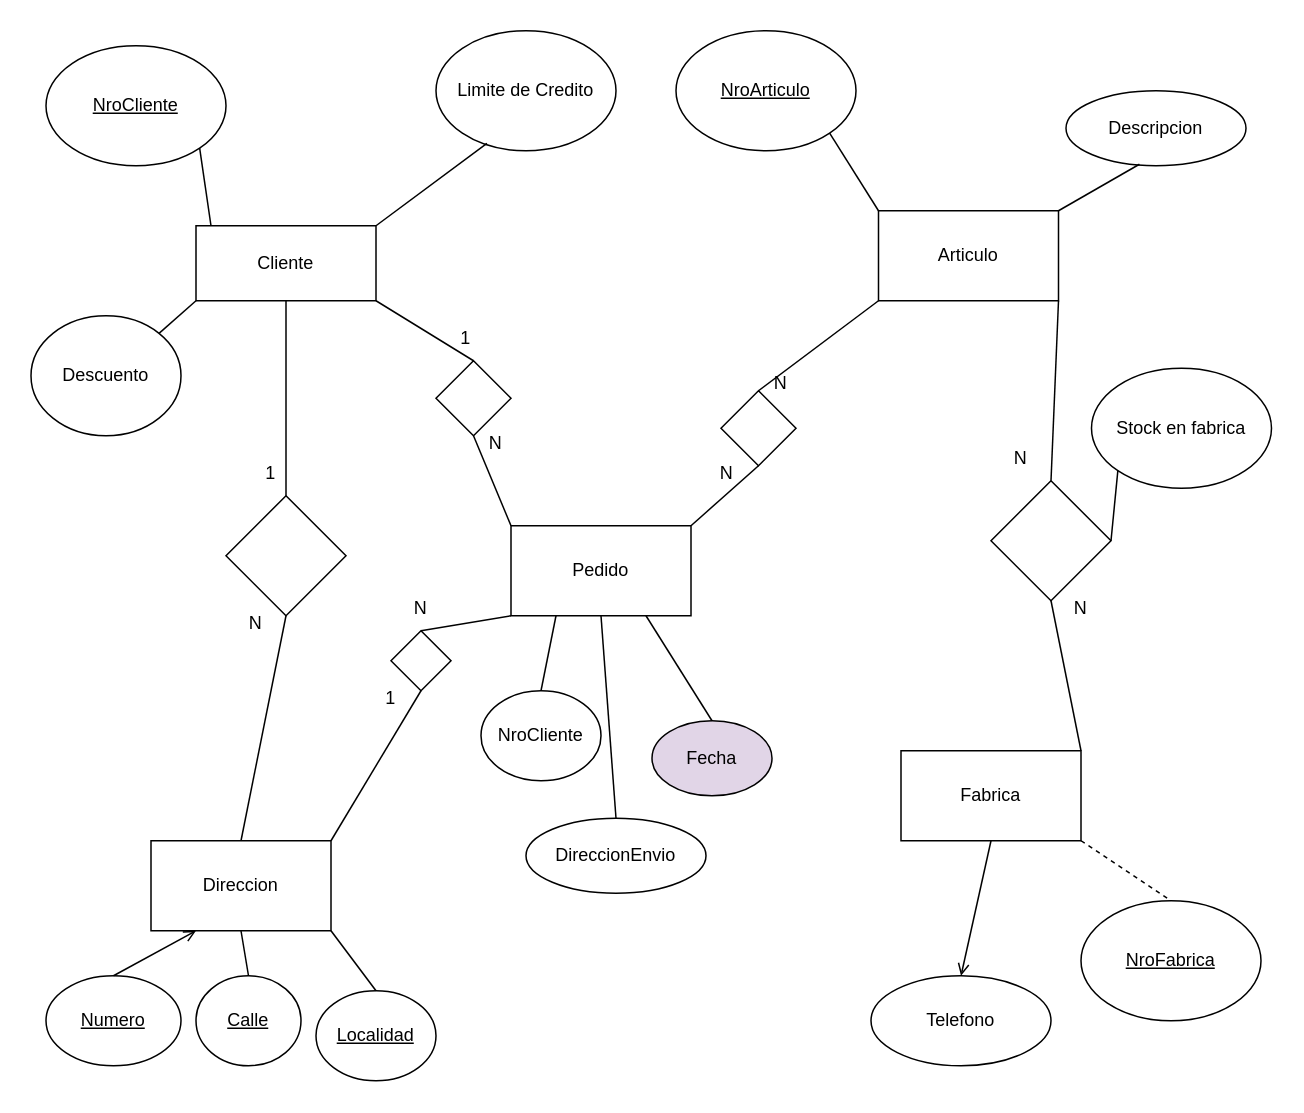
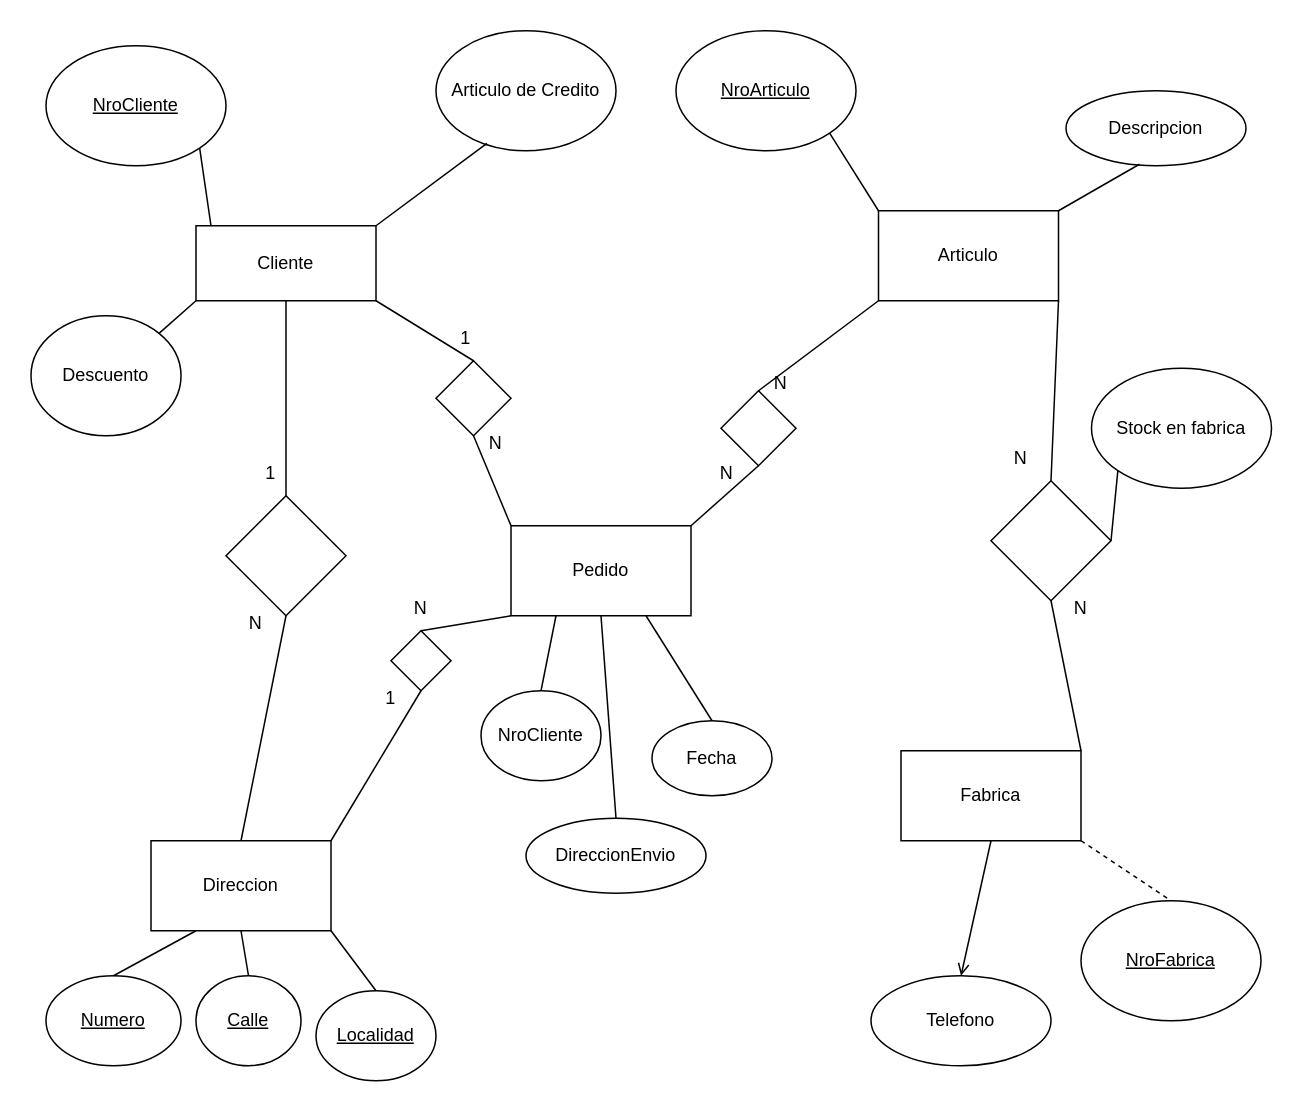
node "Limite de Credito": label "Limite de Credito" -> "Articulo de Credito"
node "Fecha": fillcolor #e1d5e7 -> #ffffff
edge "Numero" -> "Direccion": arrowhead open -> none
